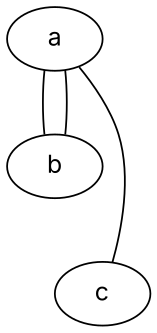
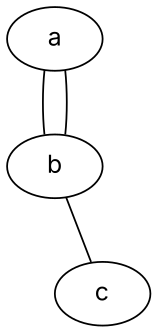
edge "a" -- "c": now "b" -- "c"
